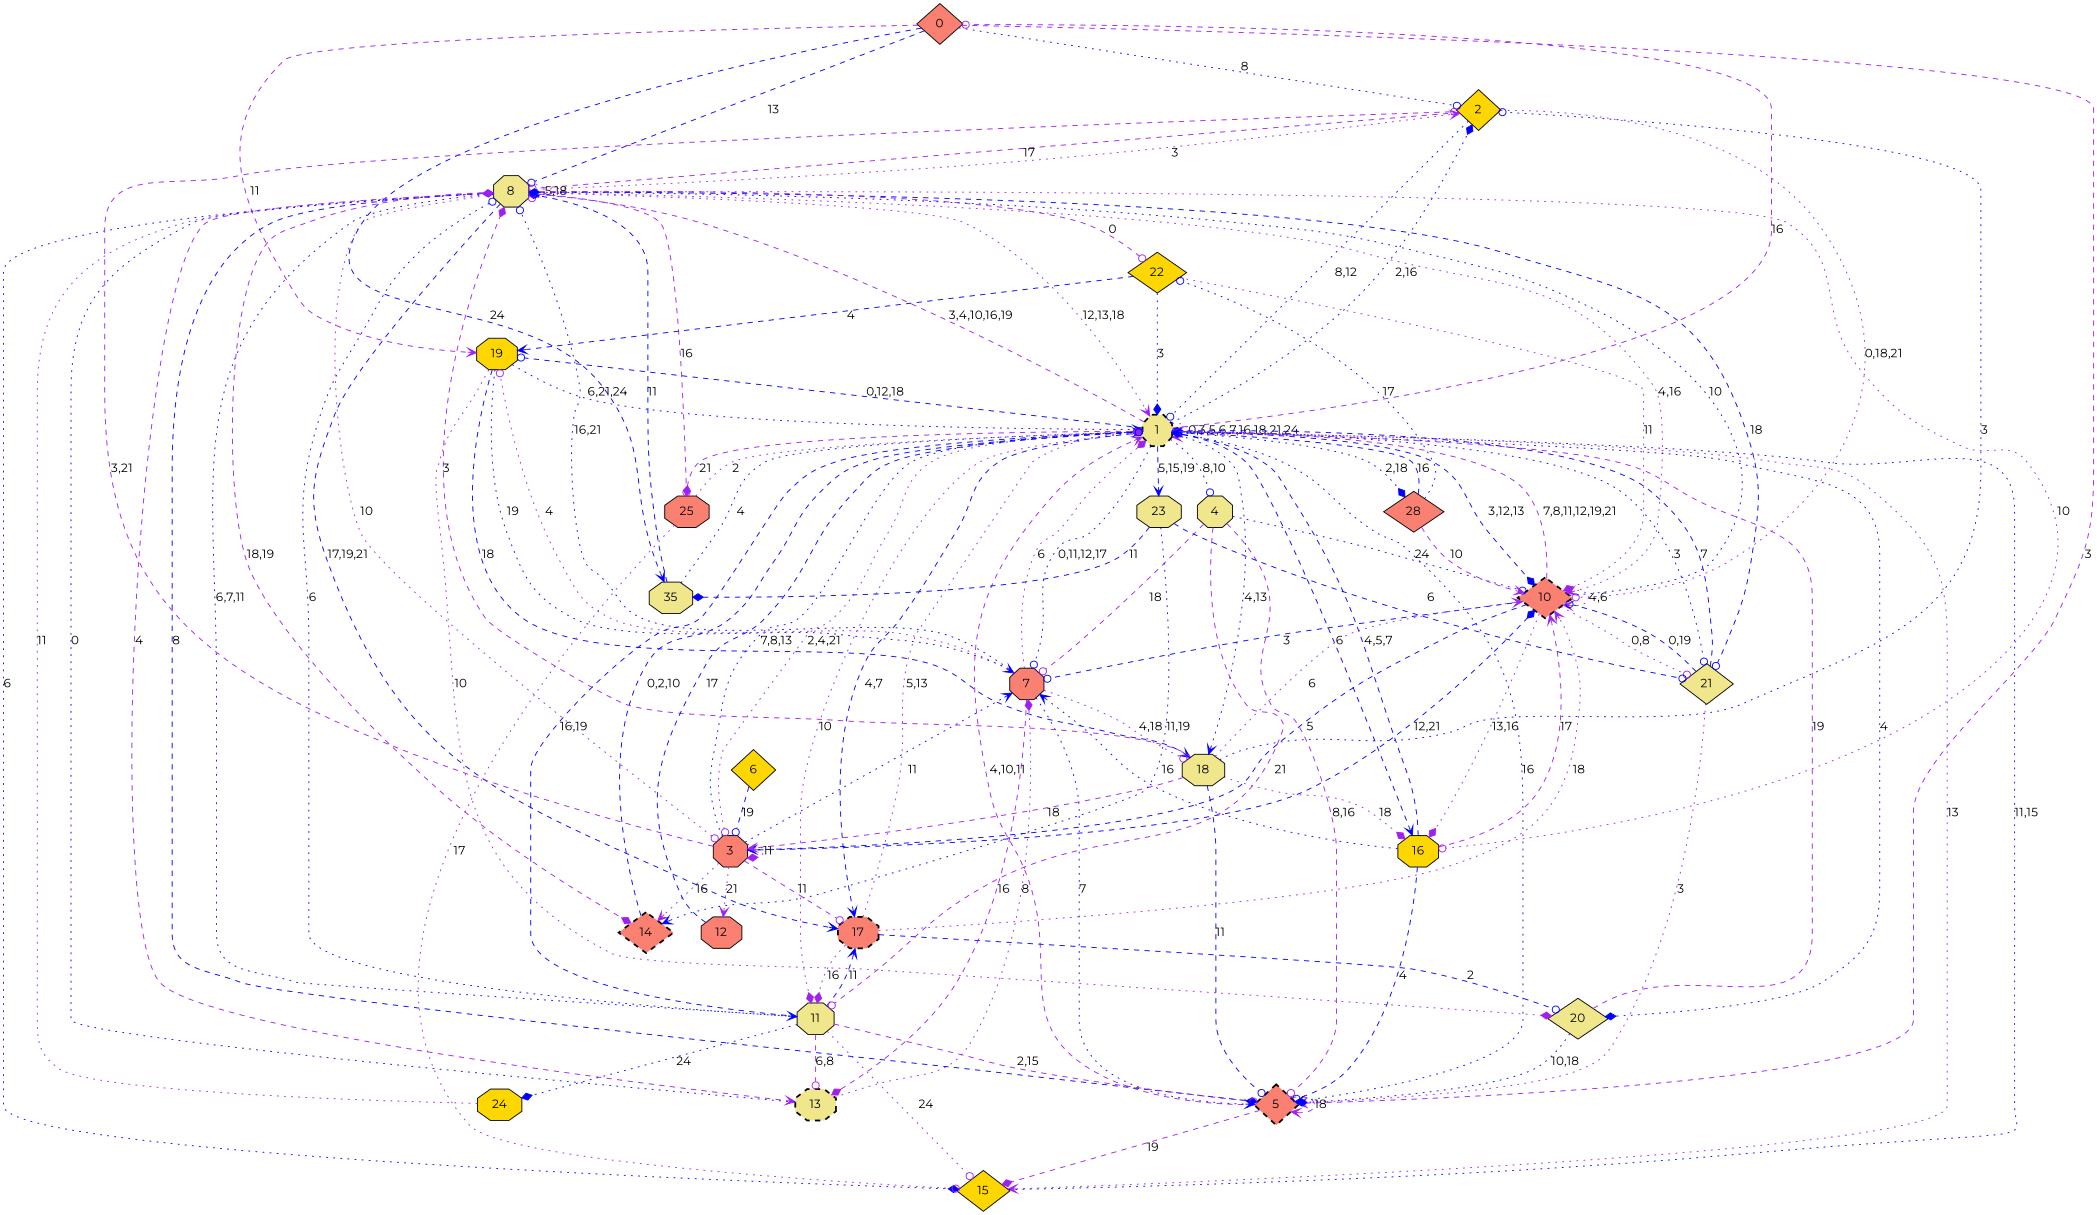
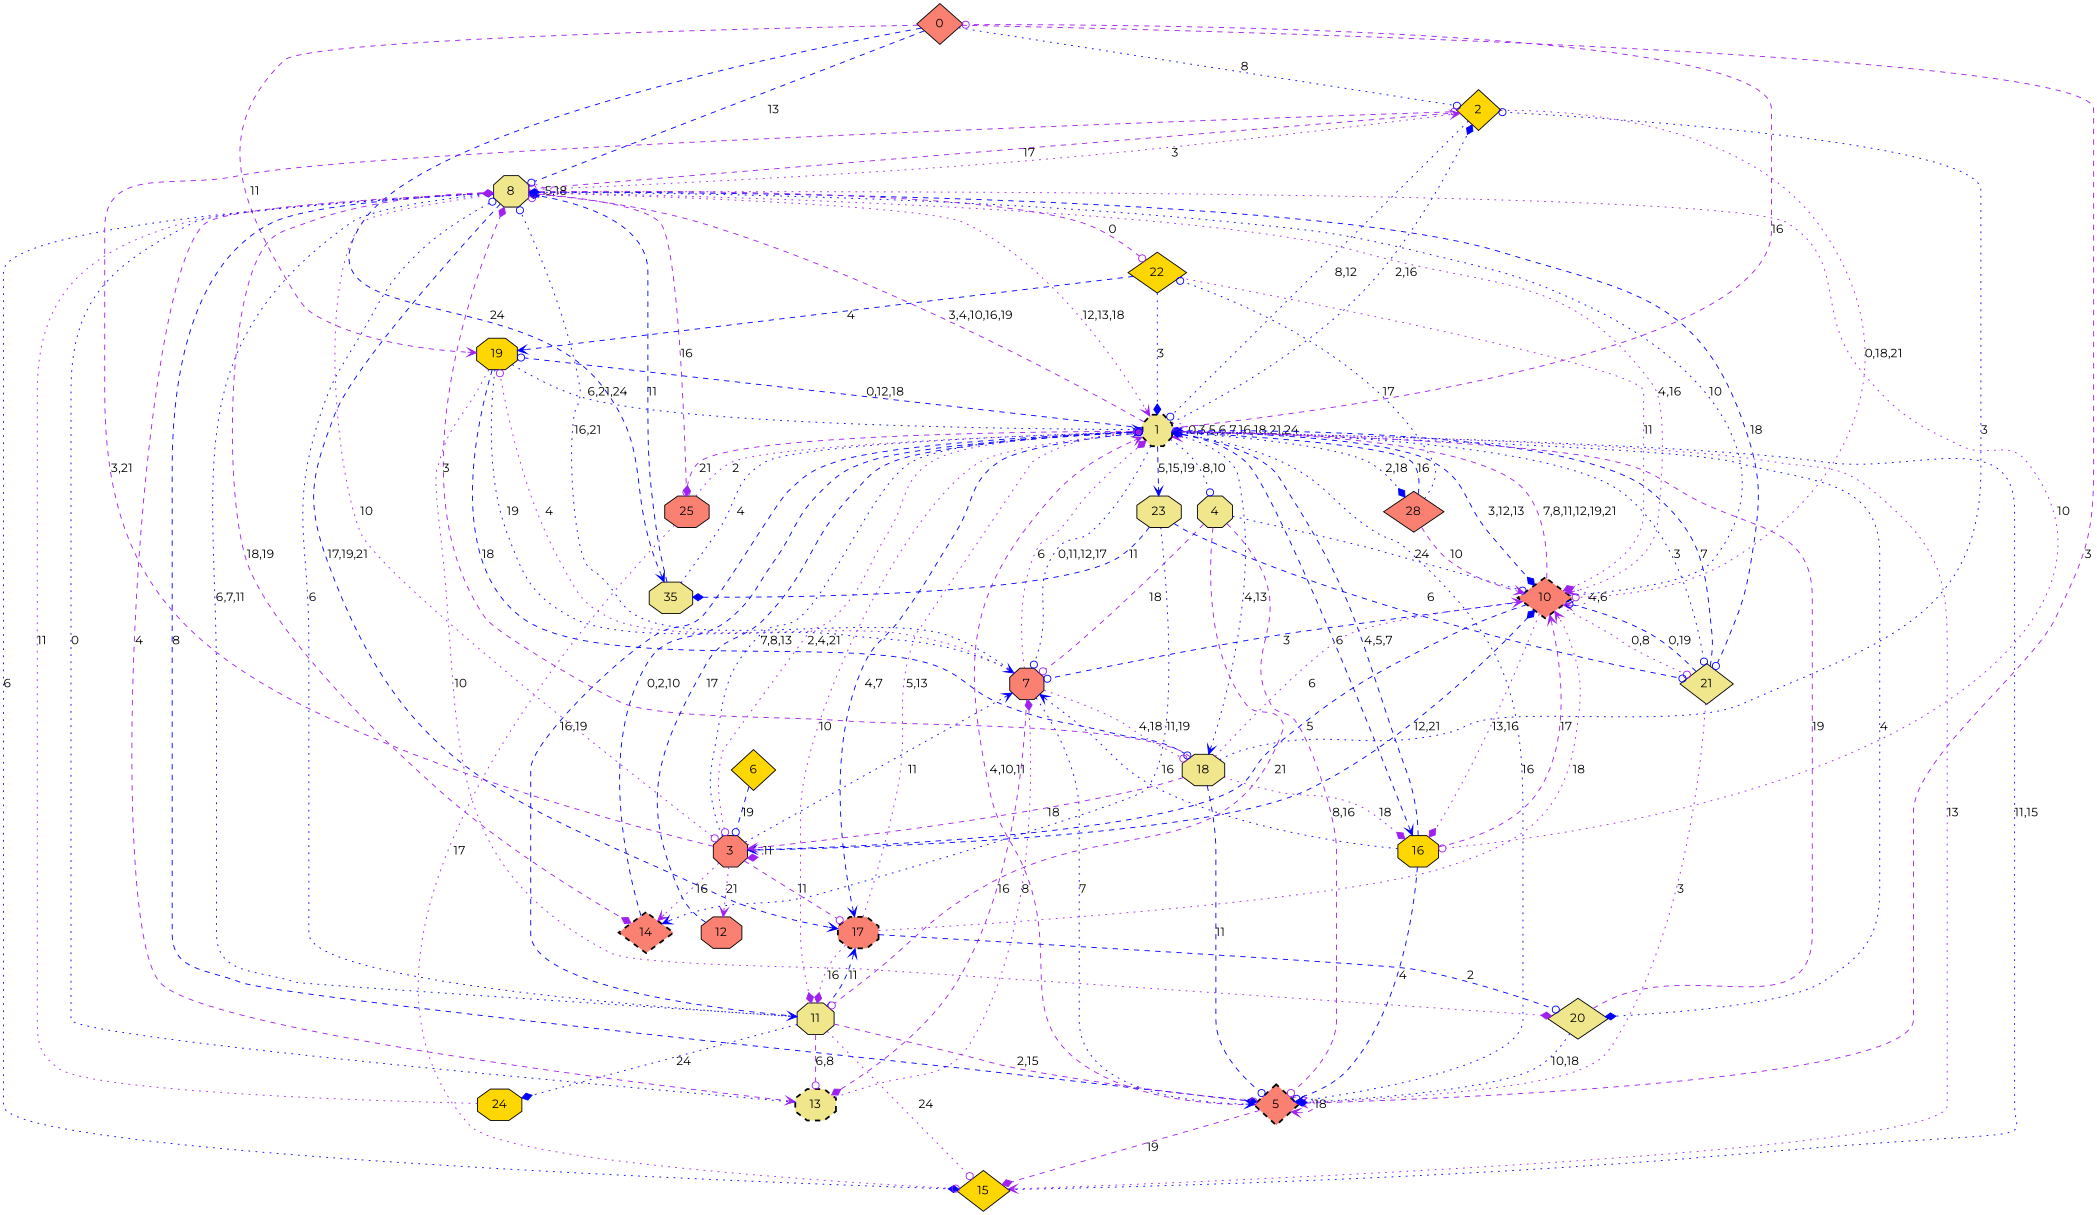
edge "19" -> "18": arrowhead vee -> odot
